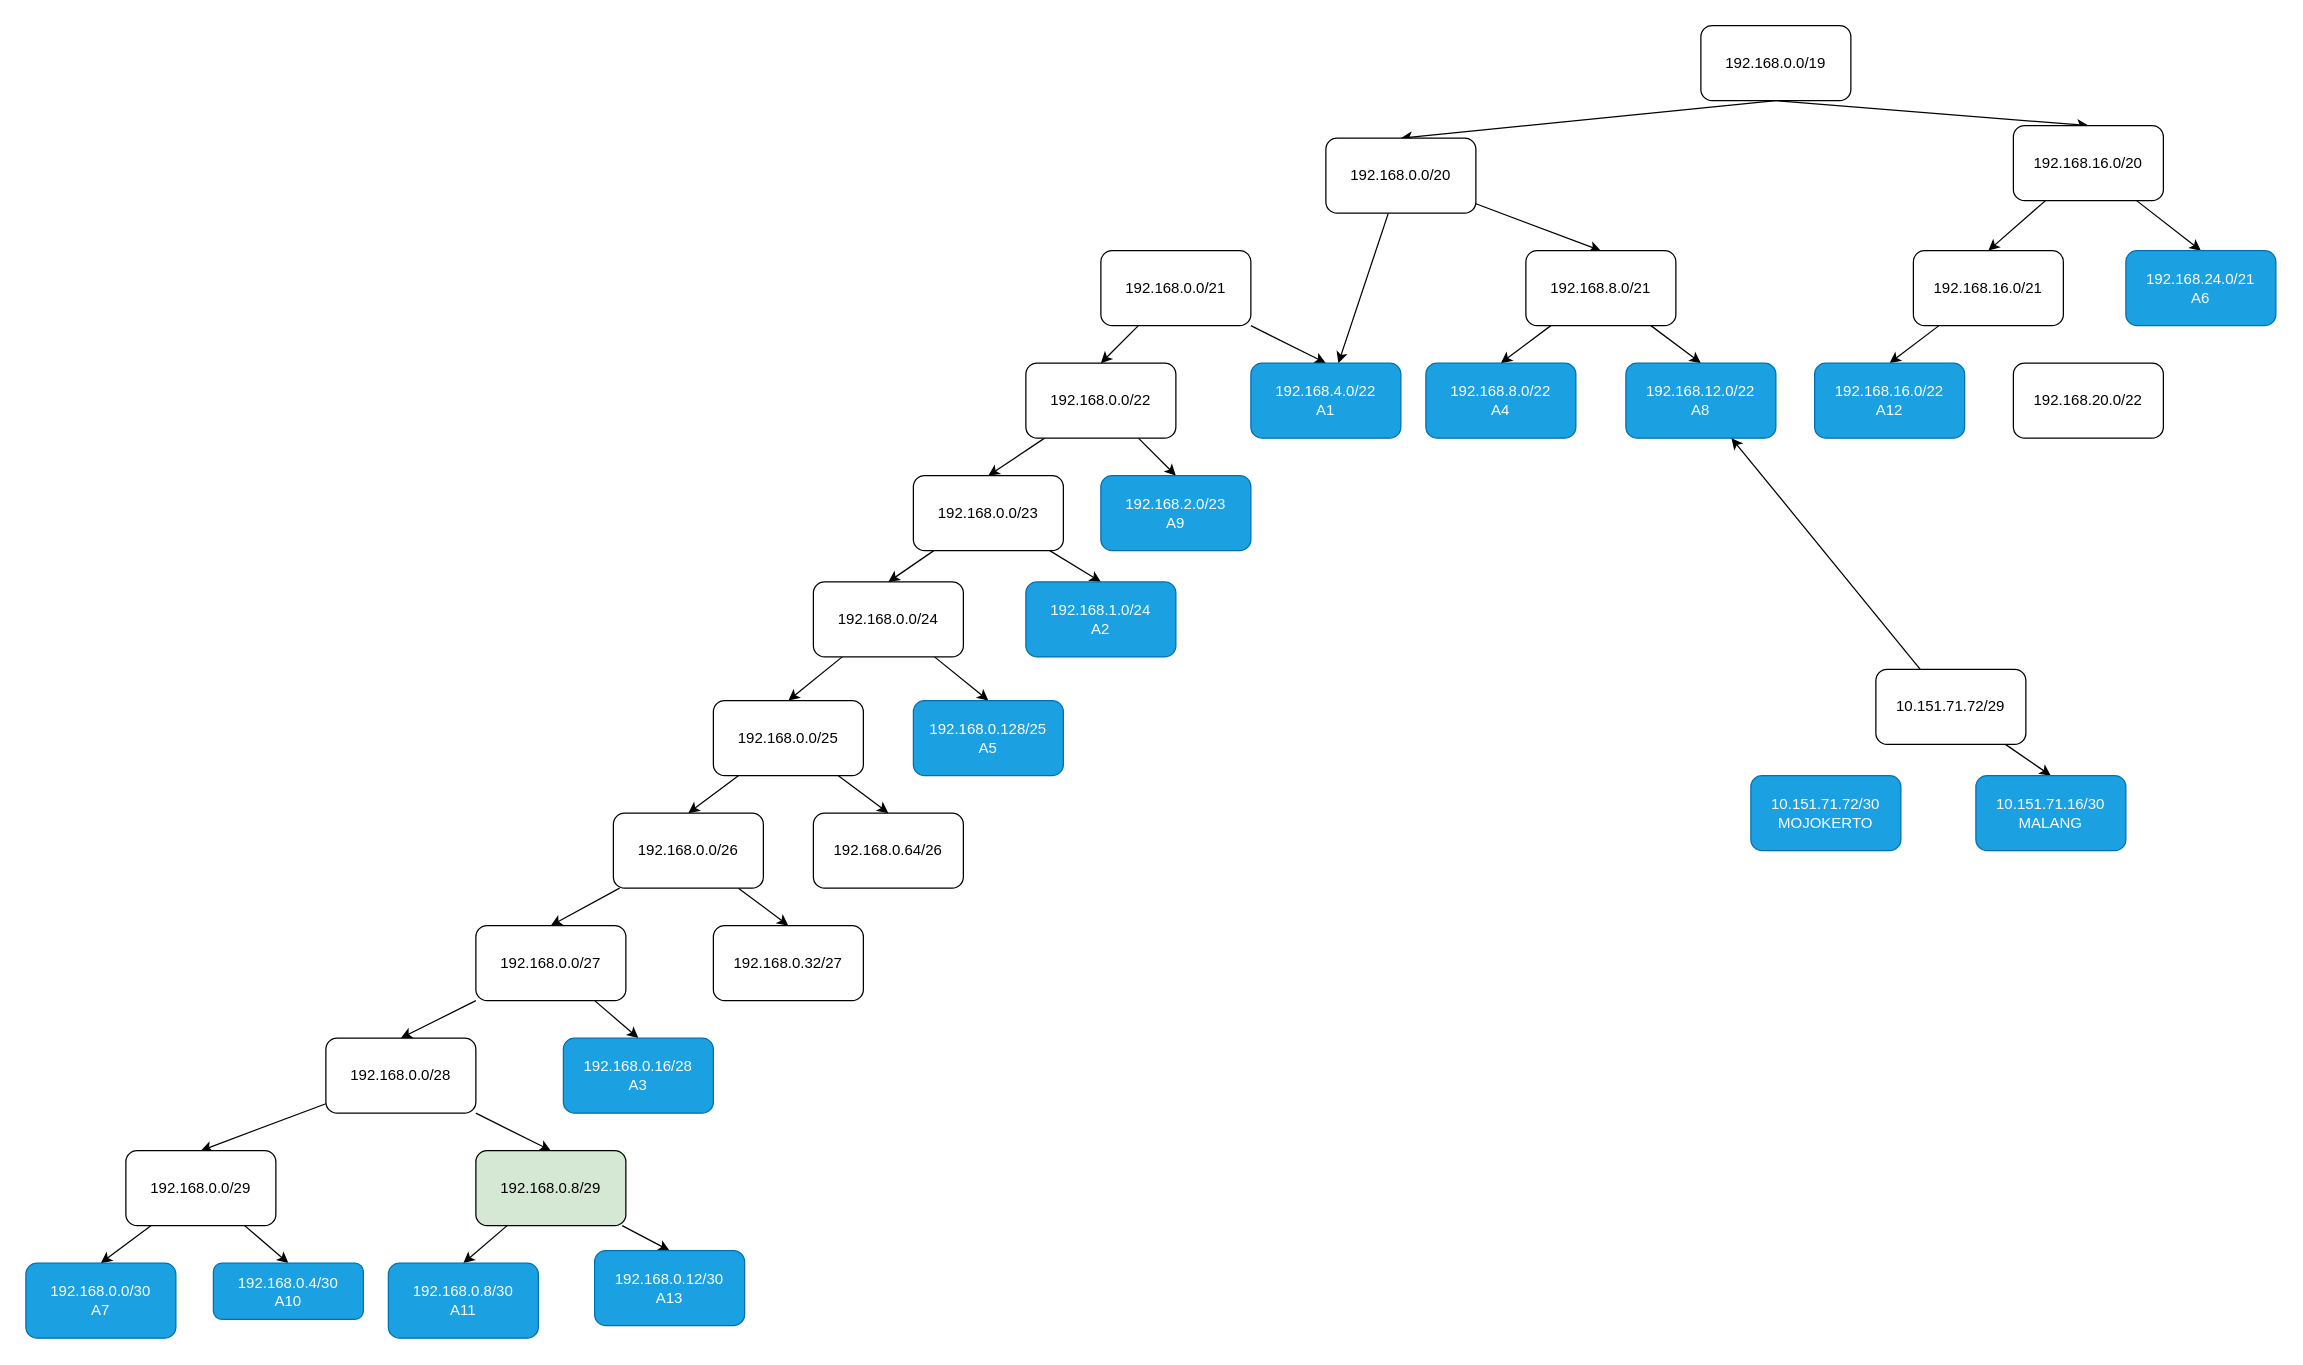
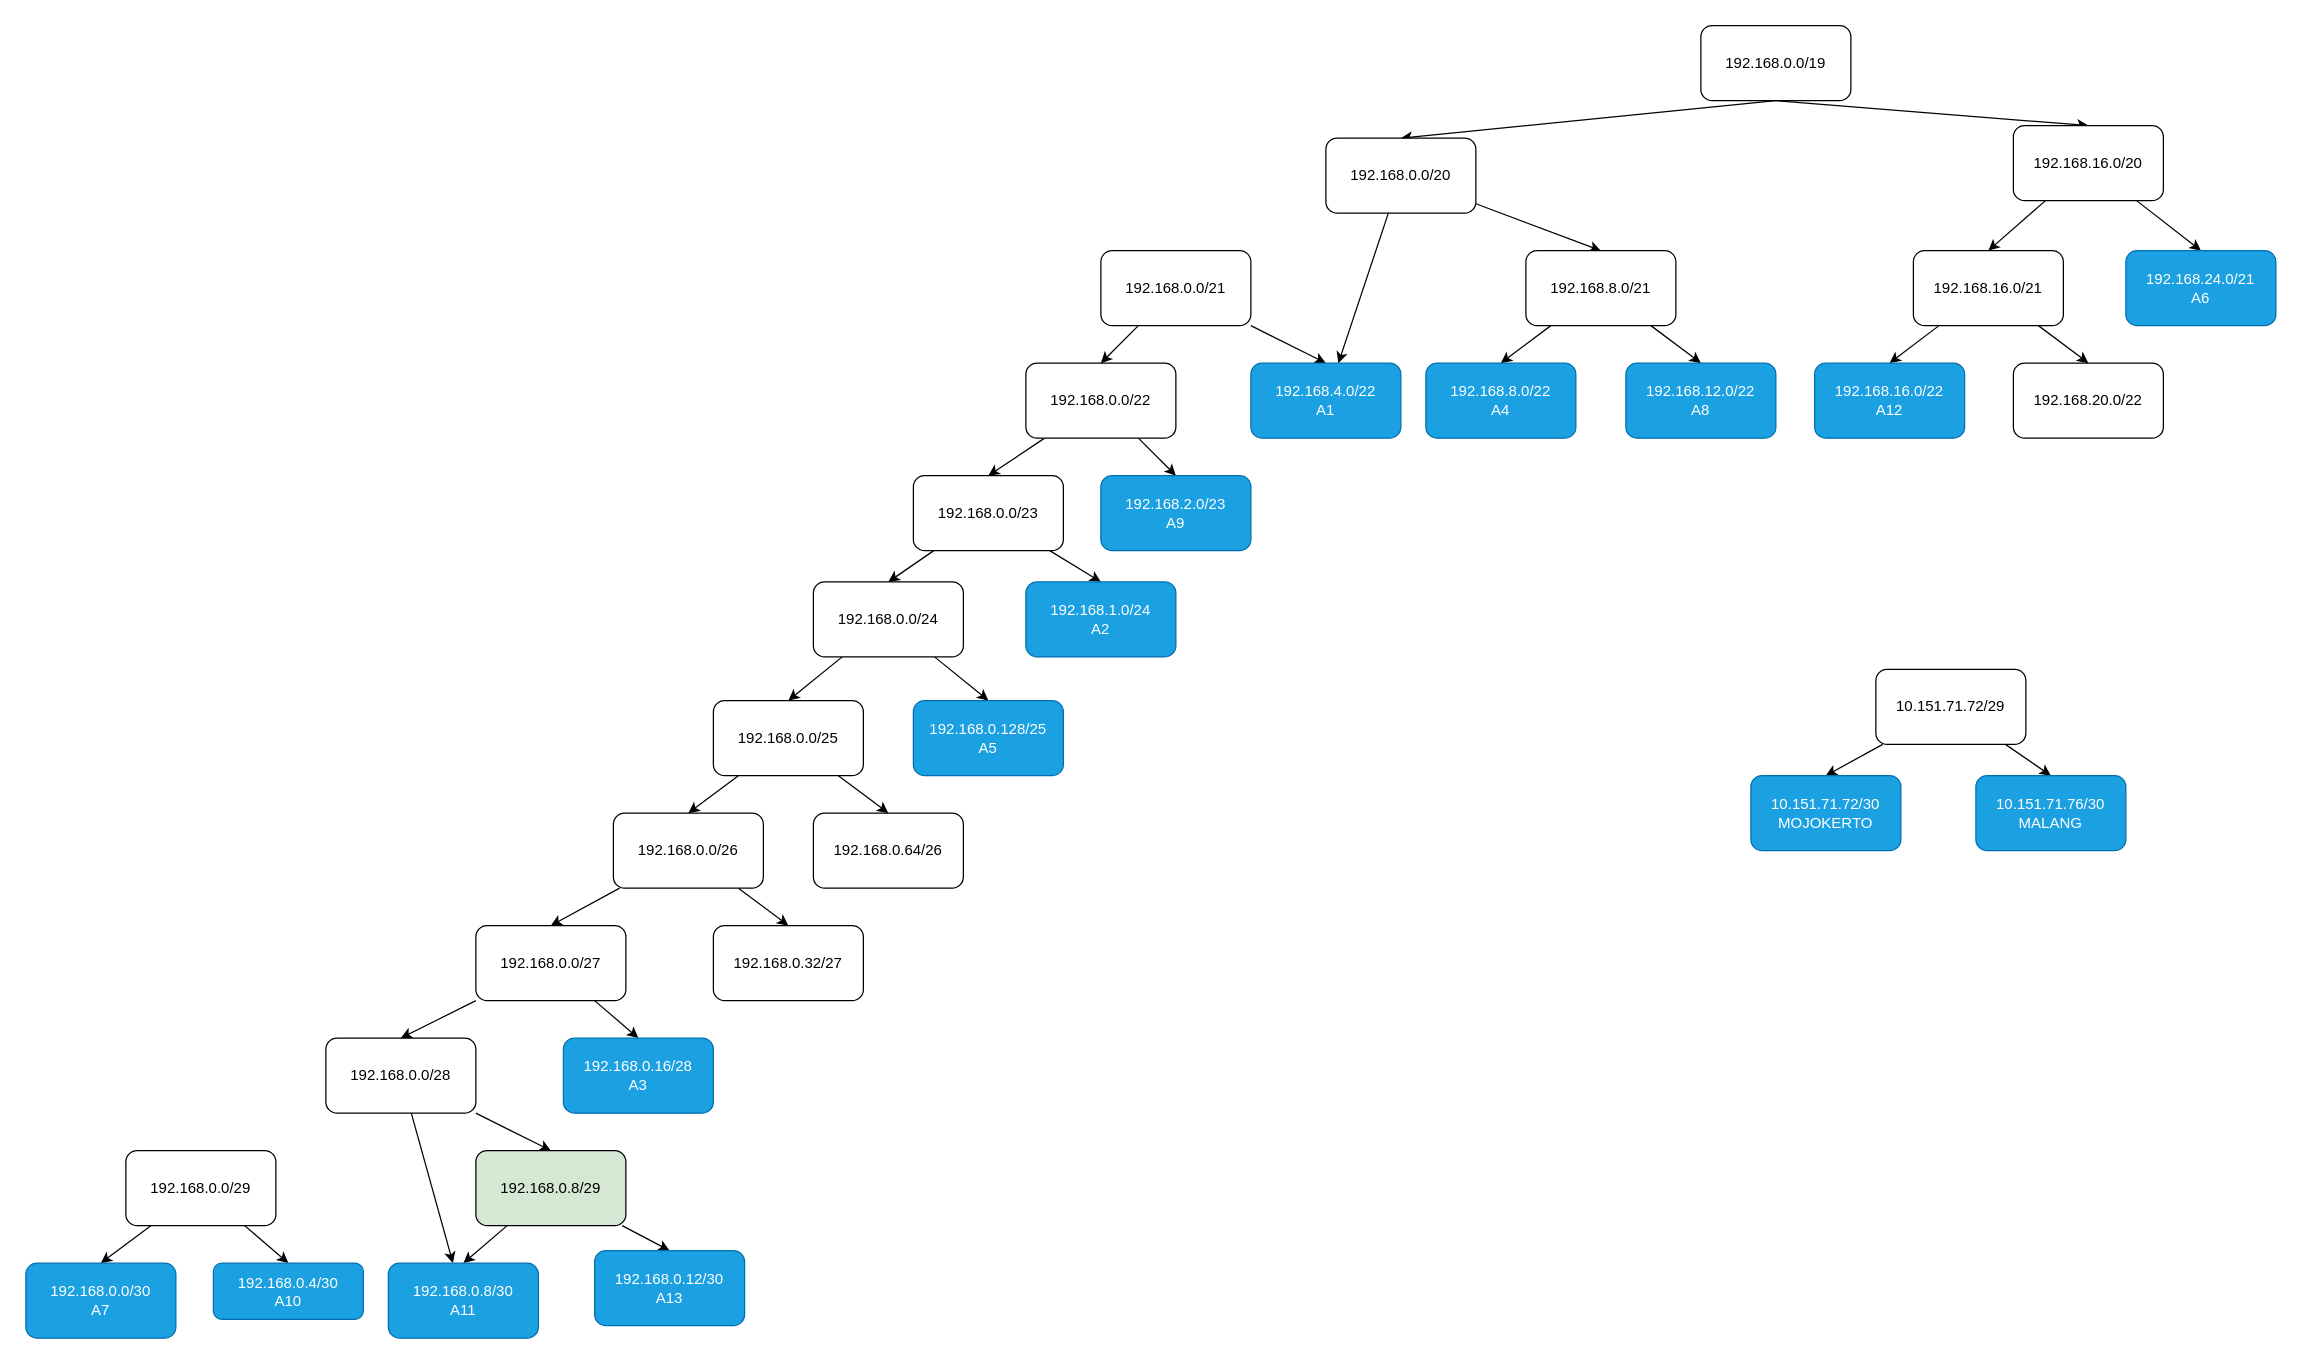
edge "192.168.16.0/21" -> "192.168.20.0/22": added
edge "10.151.71.72/29" -> "192.168.12.0/22 A8": now "10.151.71.72/29" -> "10.151.71.72/30 MOJOKERTO"
node "10.151.71.16/30 MALANG": label "10.151.71.16/30 MALANG" -> "10.151.71.76/30 MALANG"
edge "192.168.0.0/28" -> "192.168.0.0/29": now "192.168.0.0/28" -> "192.168.0.8/30 A11"
